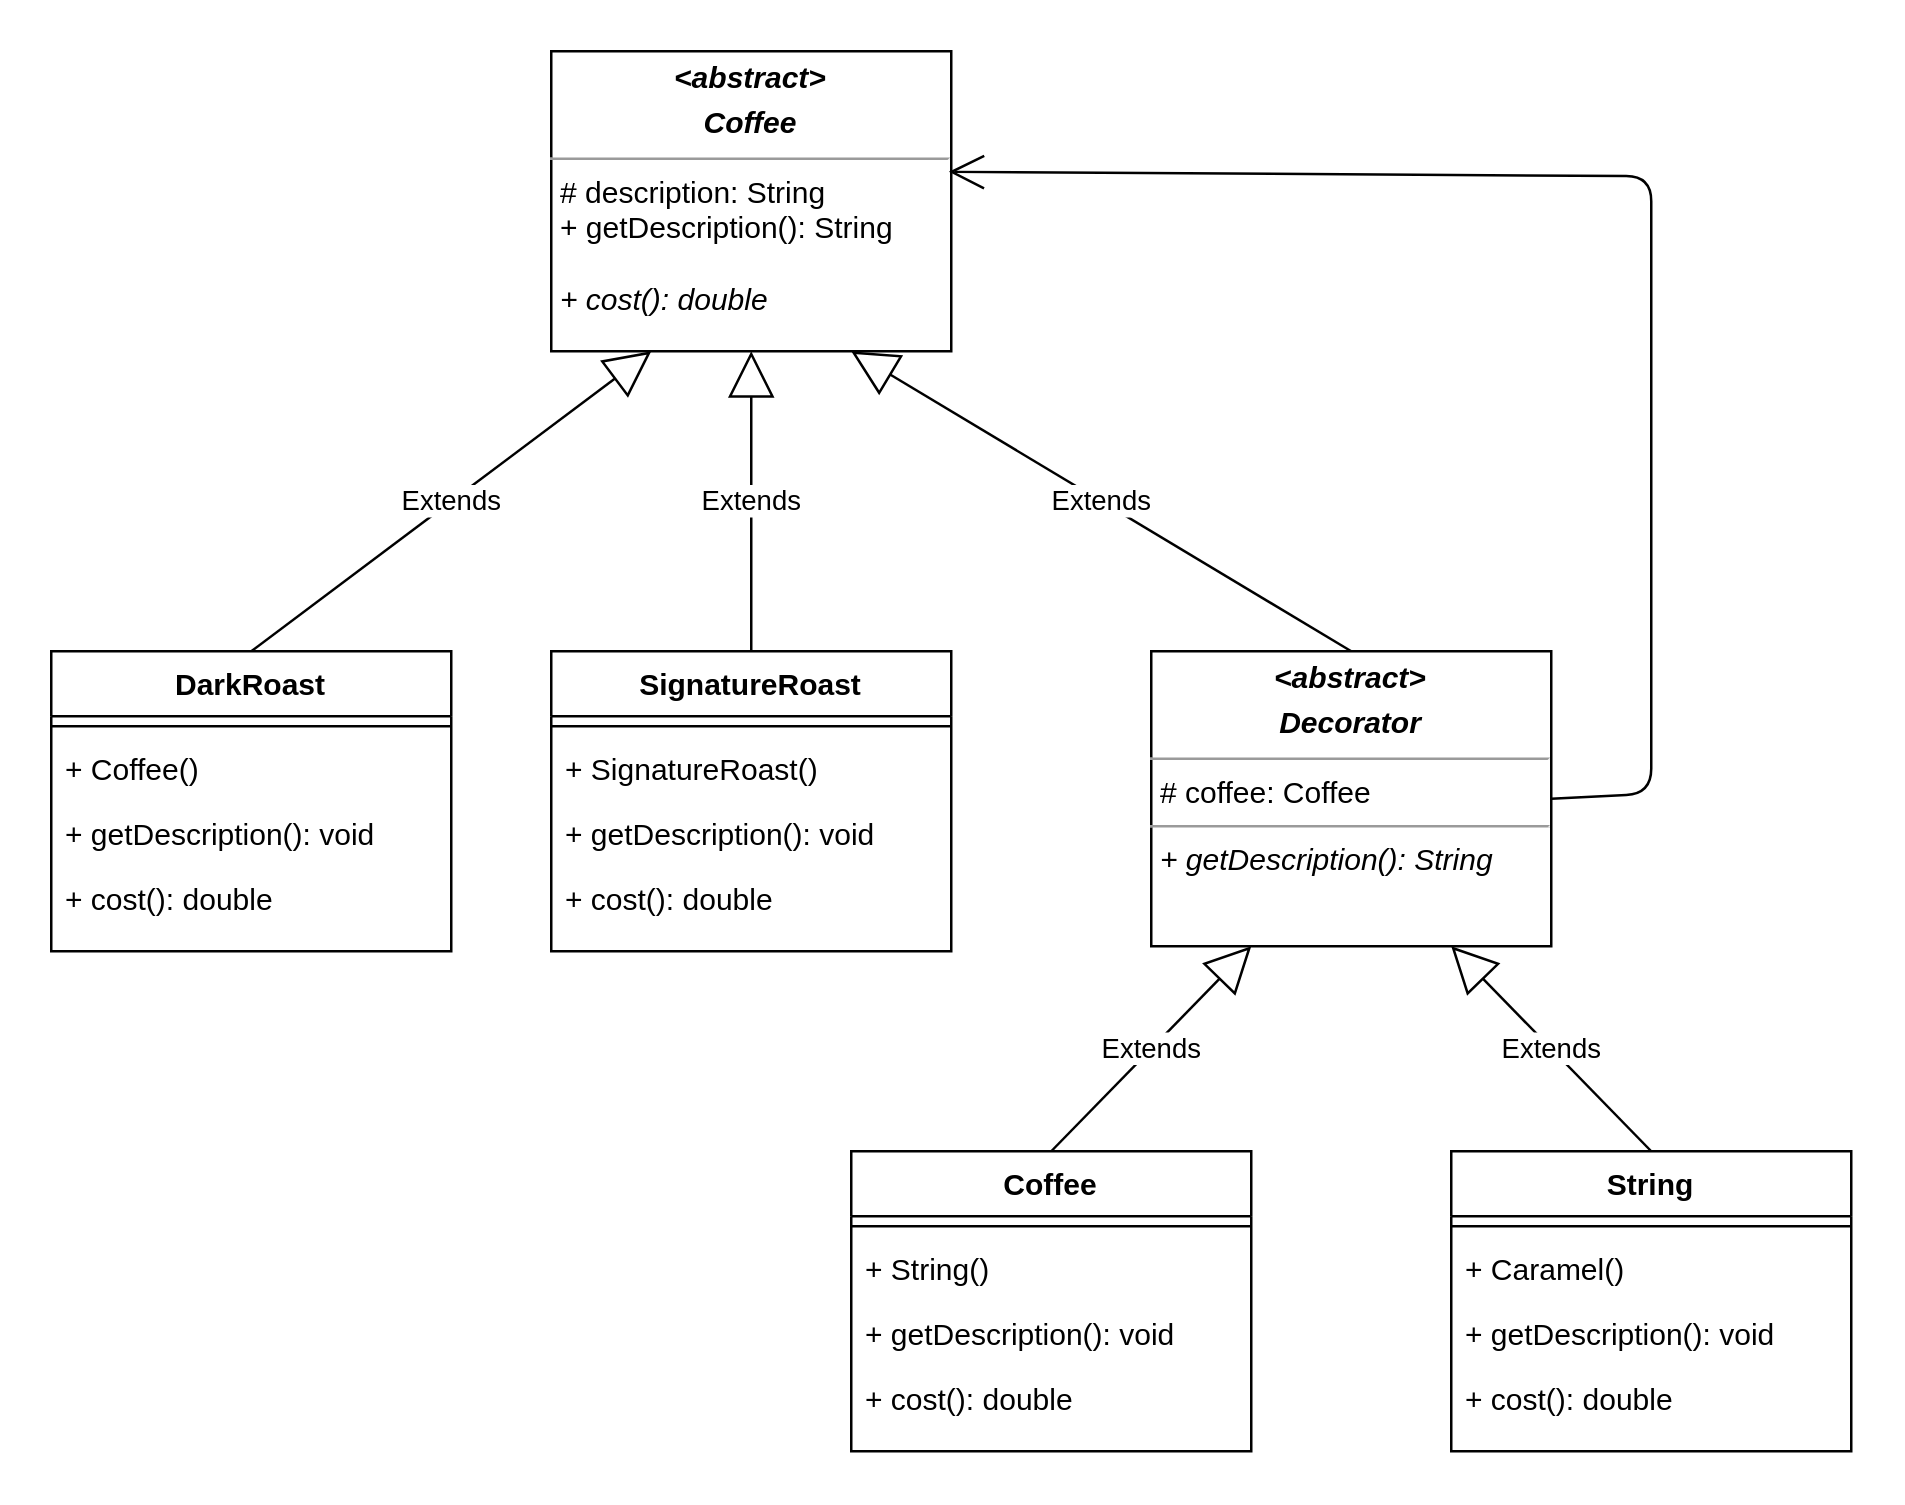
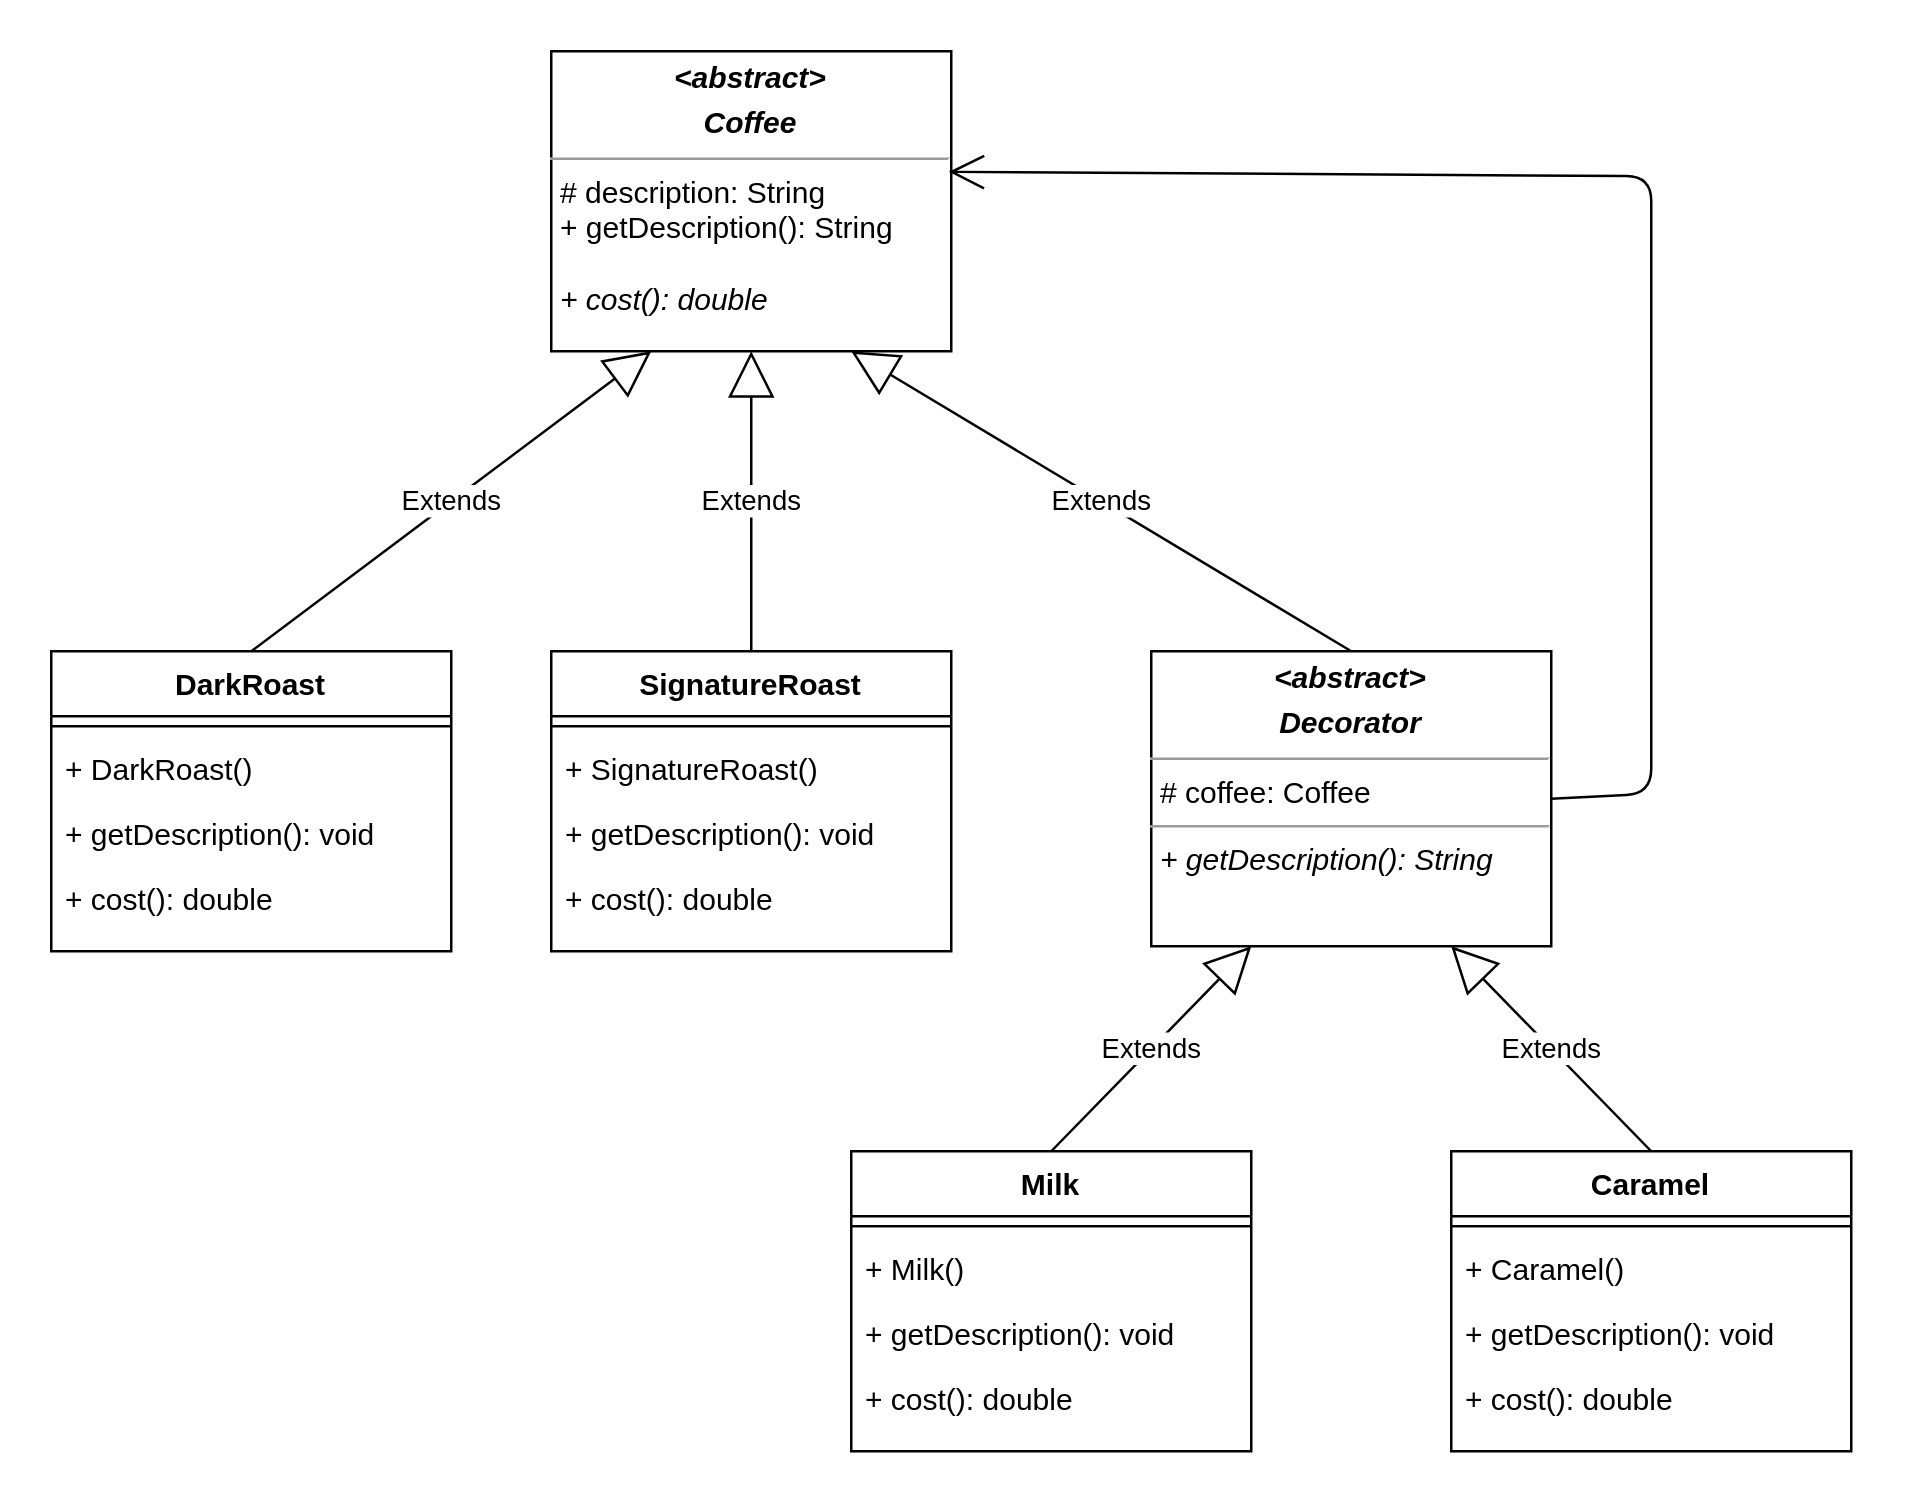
node "+ Coffee()": label "+ Coffee()" -> "+ DarkRoast()"
node "Coffee": label "Coffee" -> "Milk"
node "String": label "String" -> "Caramel"
node "+ String()": label "+ String()" -> "+ Milk()"
